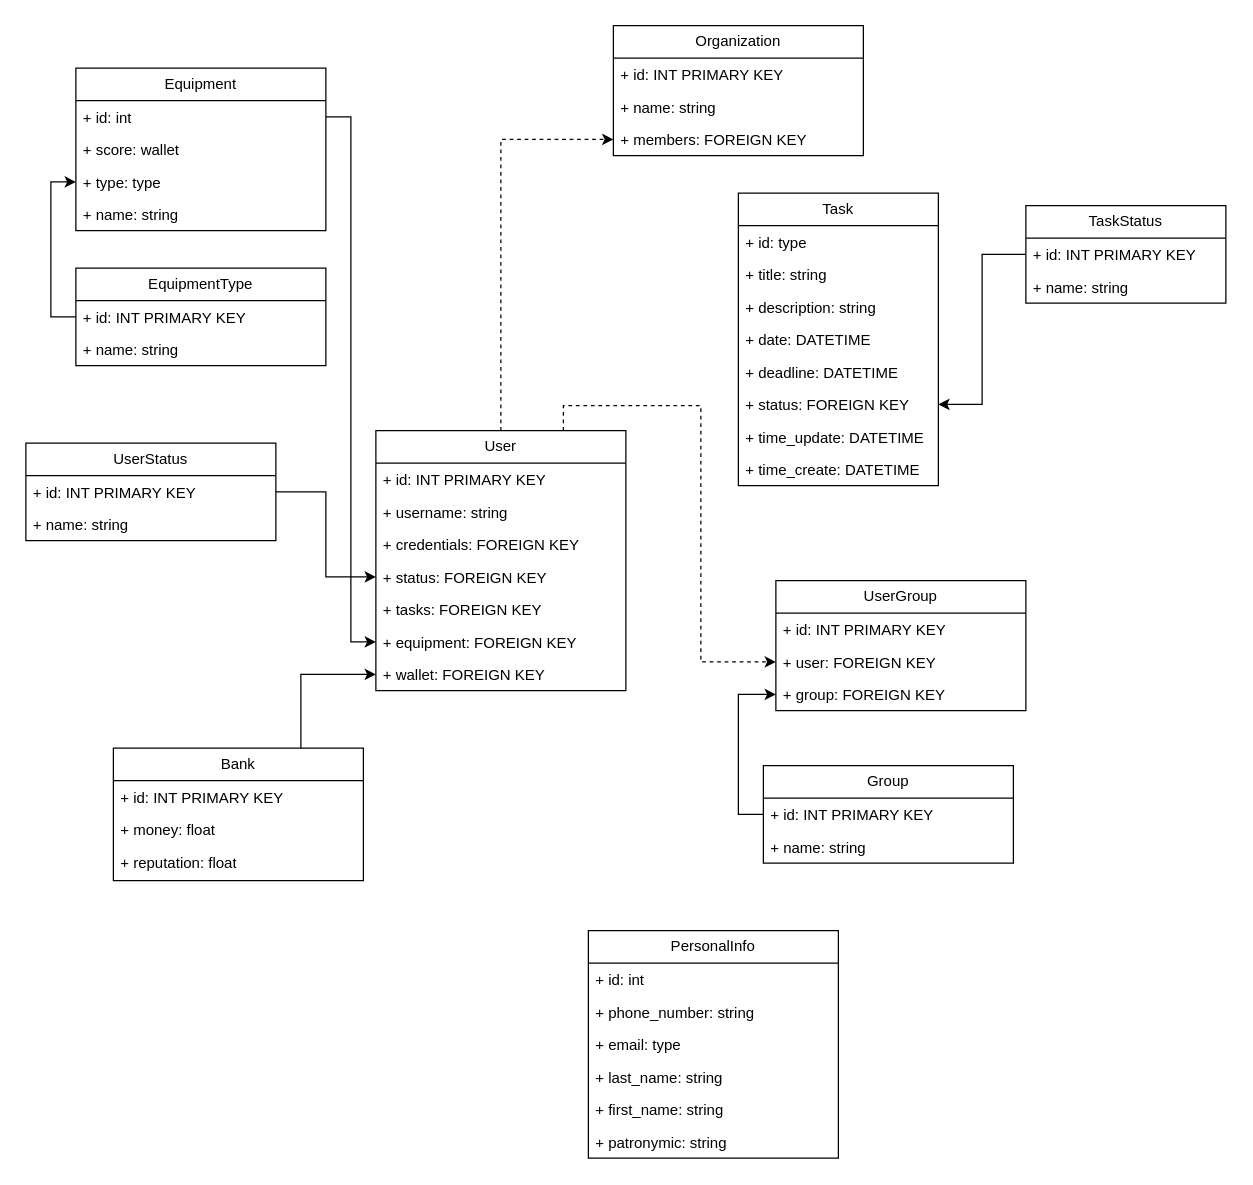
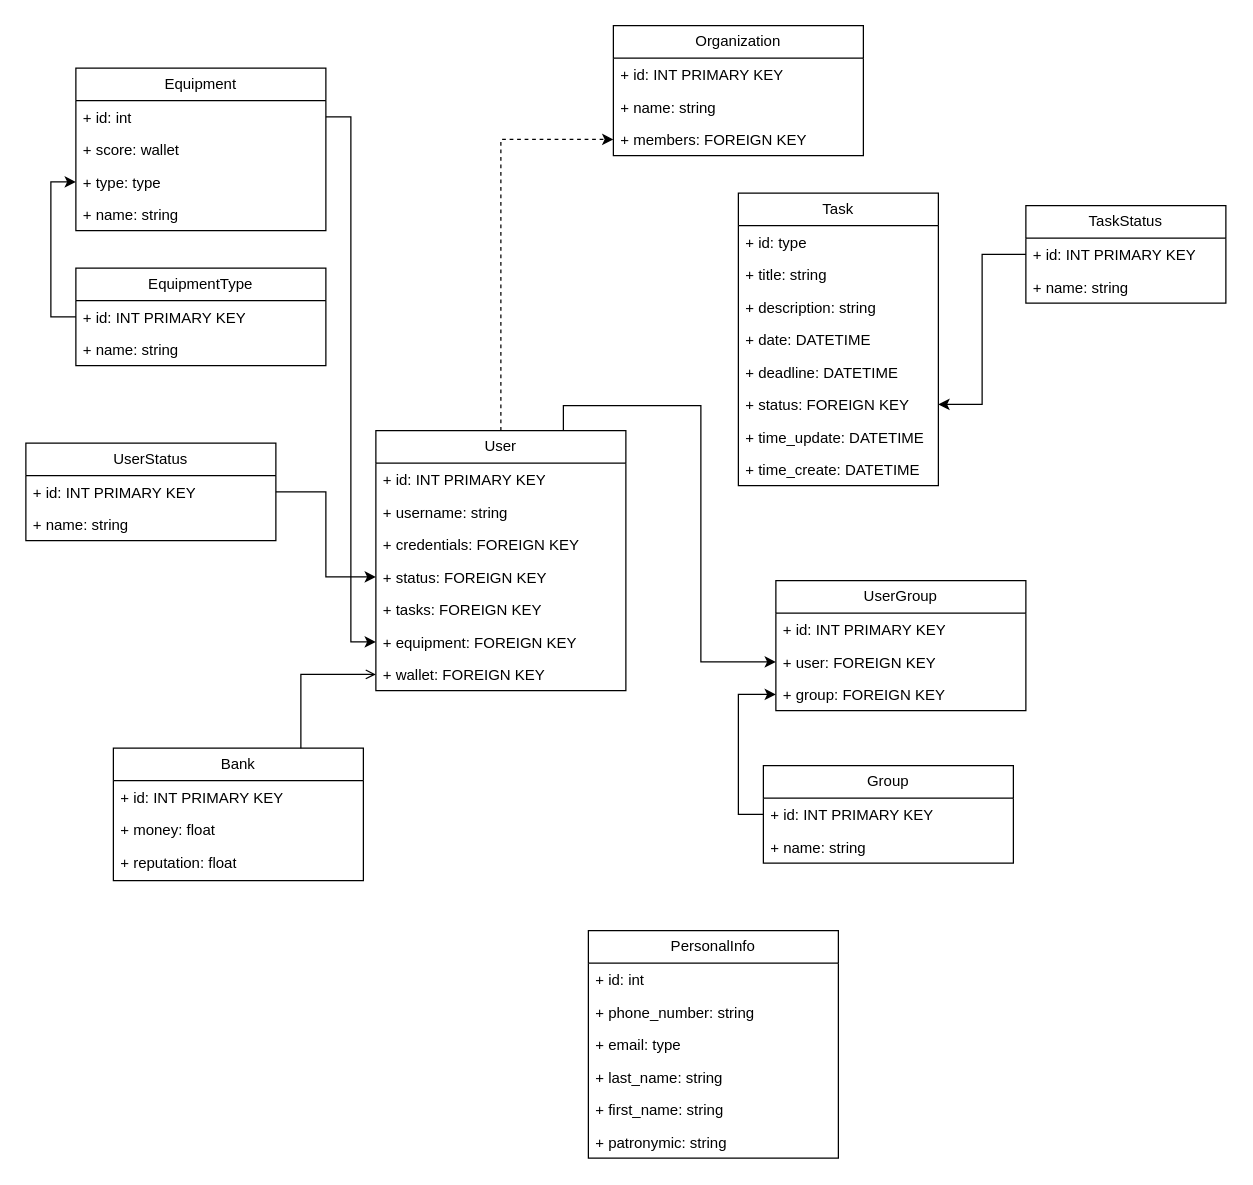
edge "User" -> "+ user: FOREIGN KEY": style dashed -> solid
edge "Bank" -> "+ wallet: FOREIGN KEY": arrowhead classic -> open
